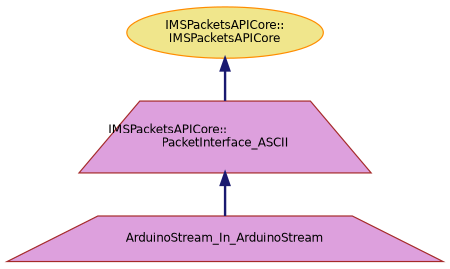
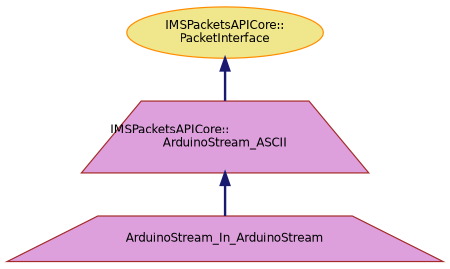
node "IMSPacketsAPICore:: IMSPacketsAPICore": label "IMSPacketsAPICore:: IMSPacketsAPICore" -> "IMSPacketsAPICore:: PacketInterface"
node "IMSPacketsAPICore:: PacketInterface_ASCII": label "IMSPacketsAPICore:: PacketInterface_ASCII" -> "IMSPacketsAPICore:: ArduinoStream_ASCII"
